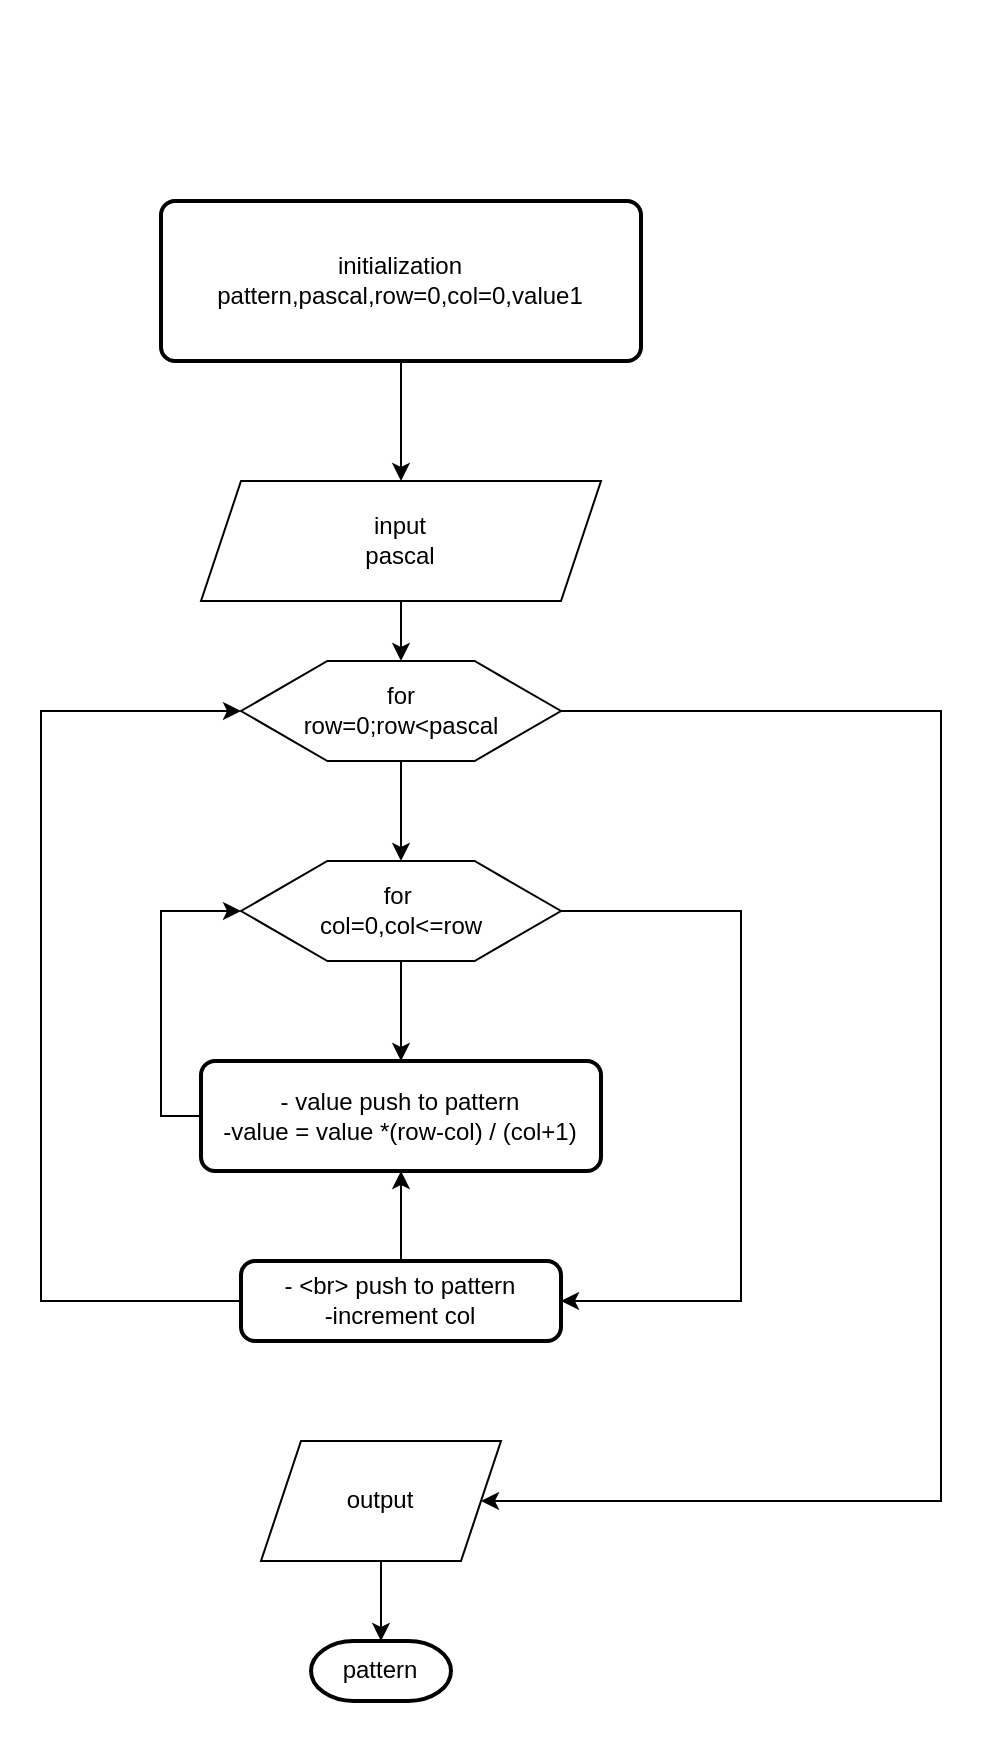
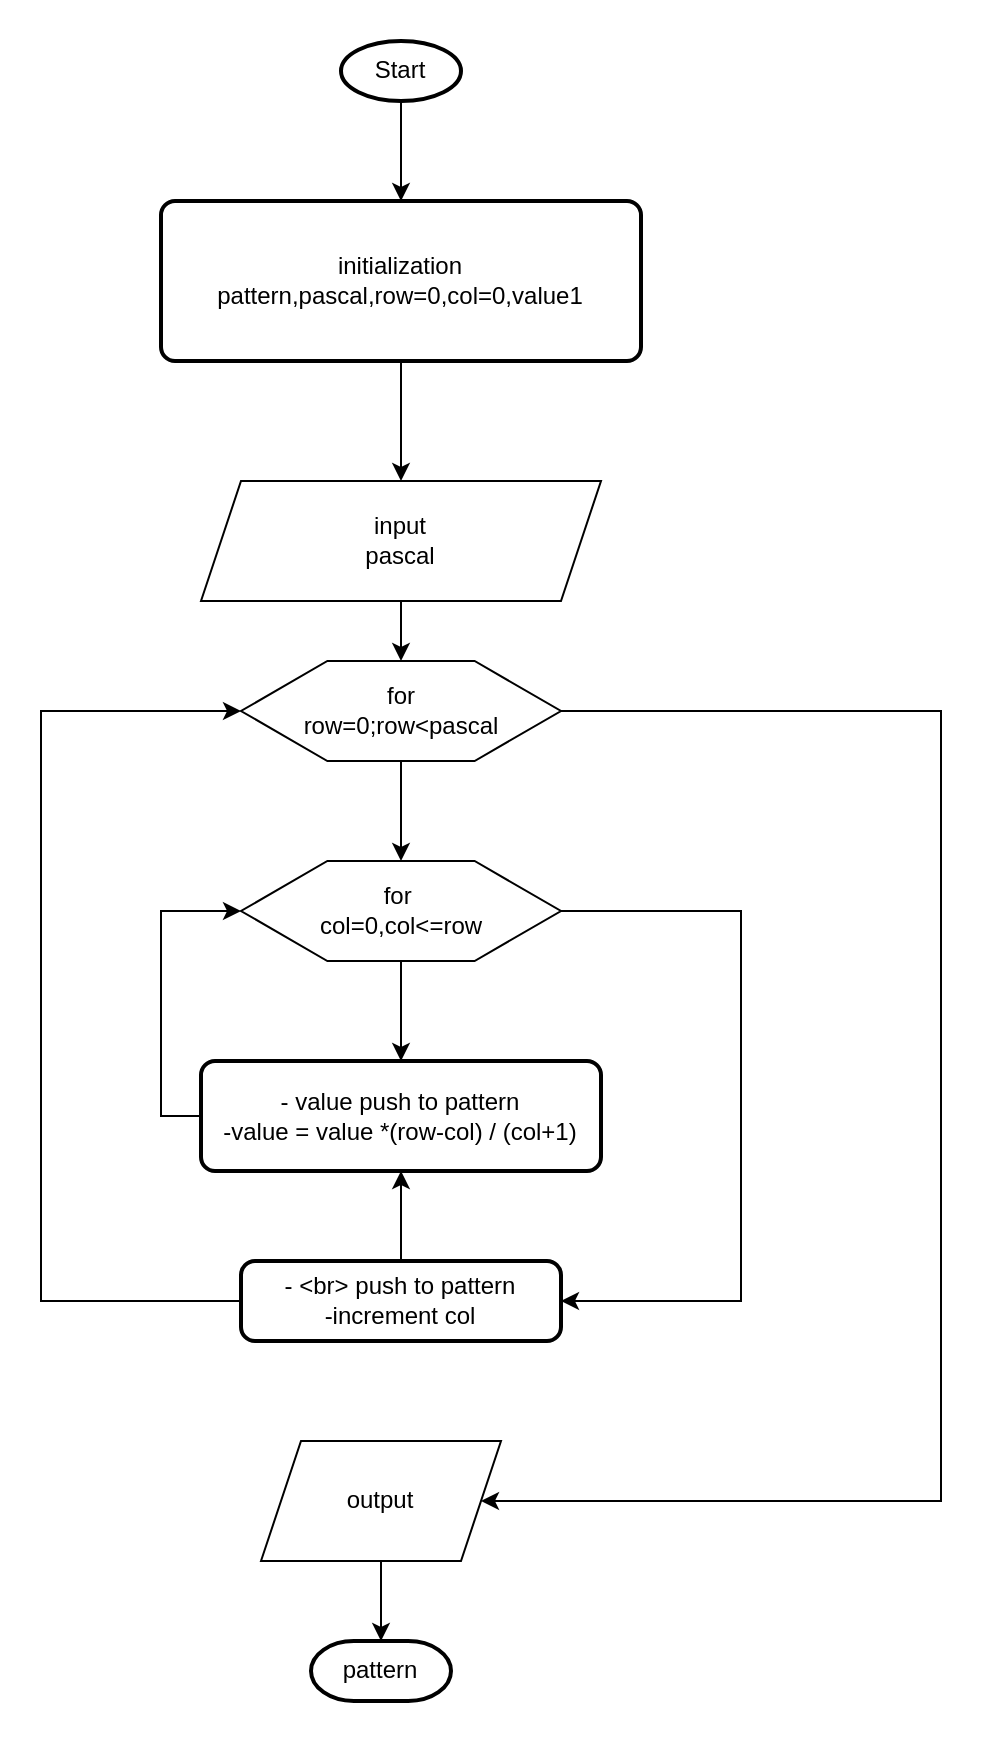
node "Start": added
edge "Start" -> "initialization pattern,pascal,row=0,col=0,value1": added
